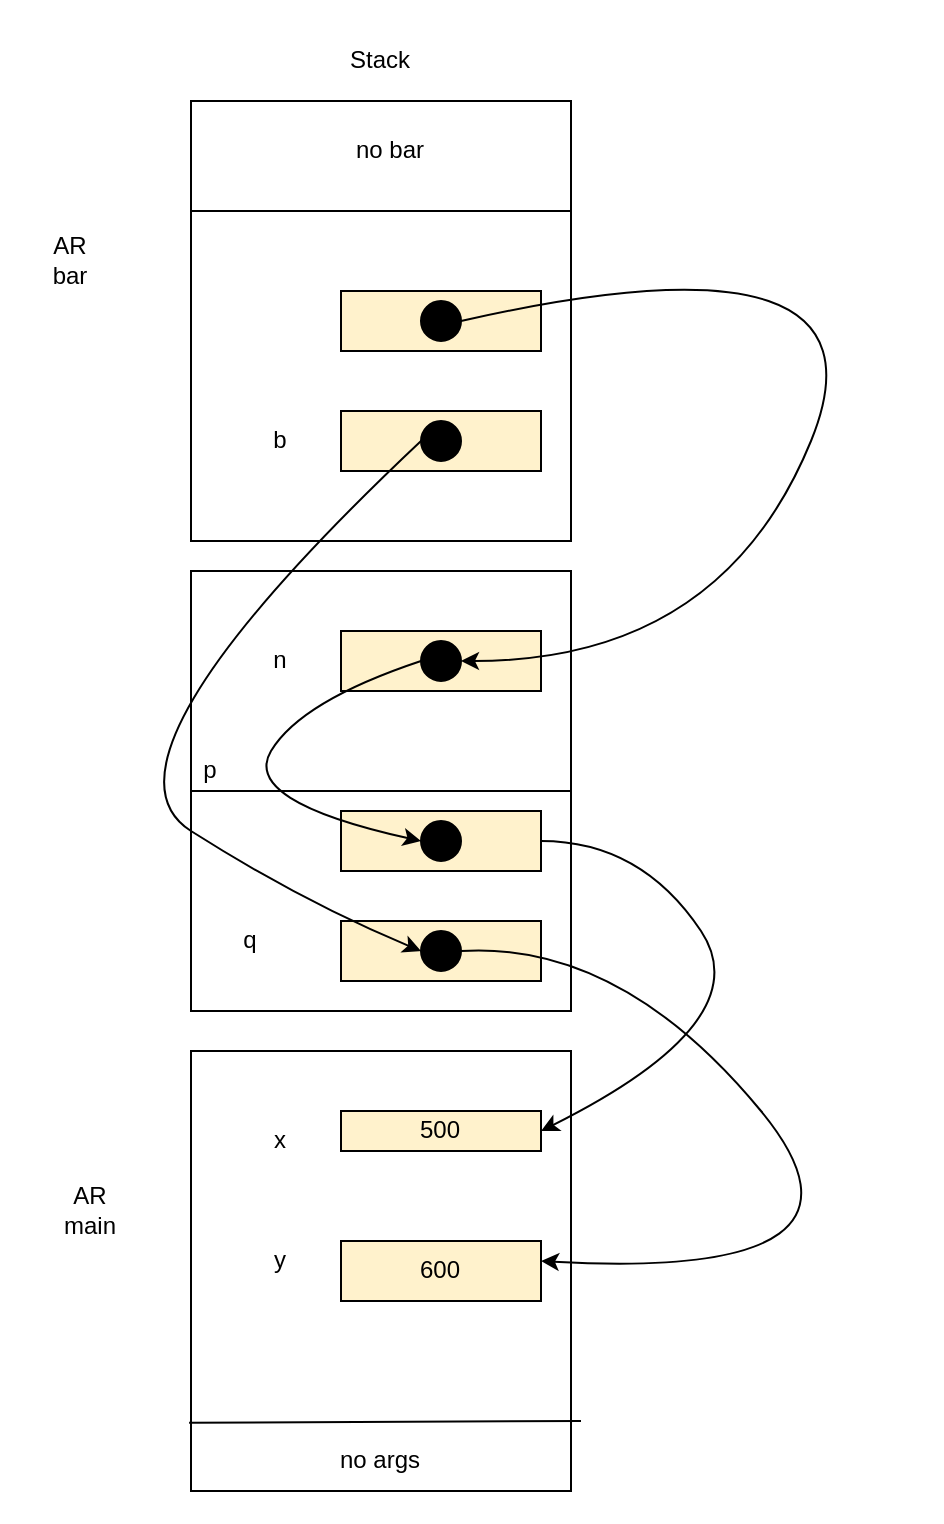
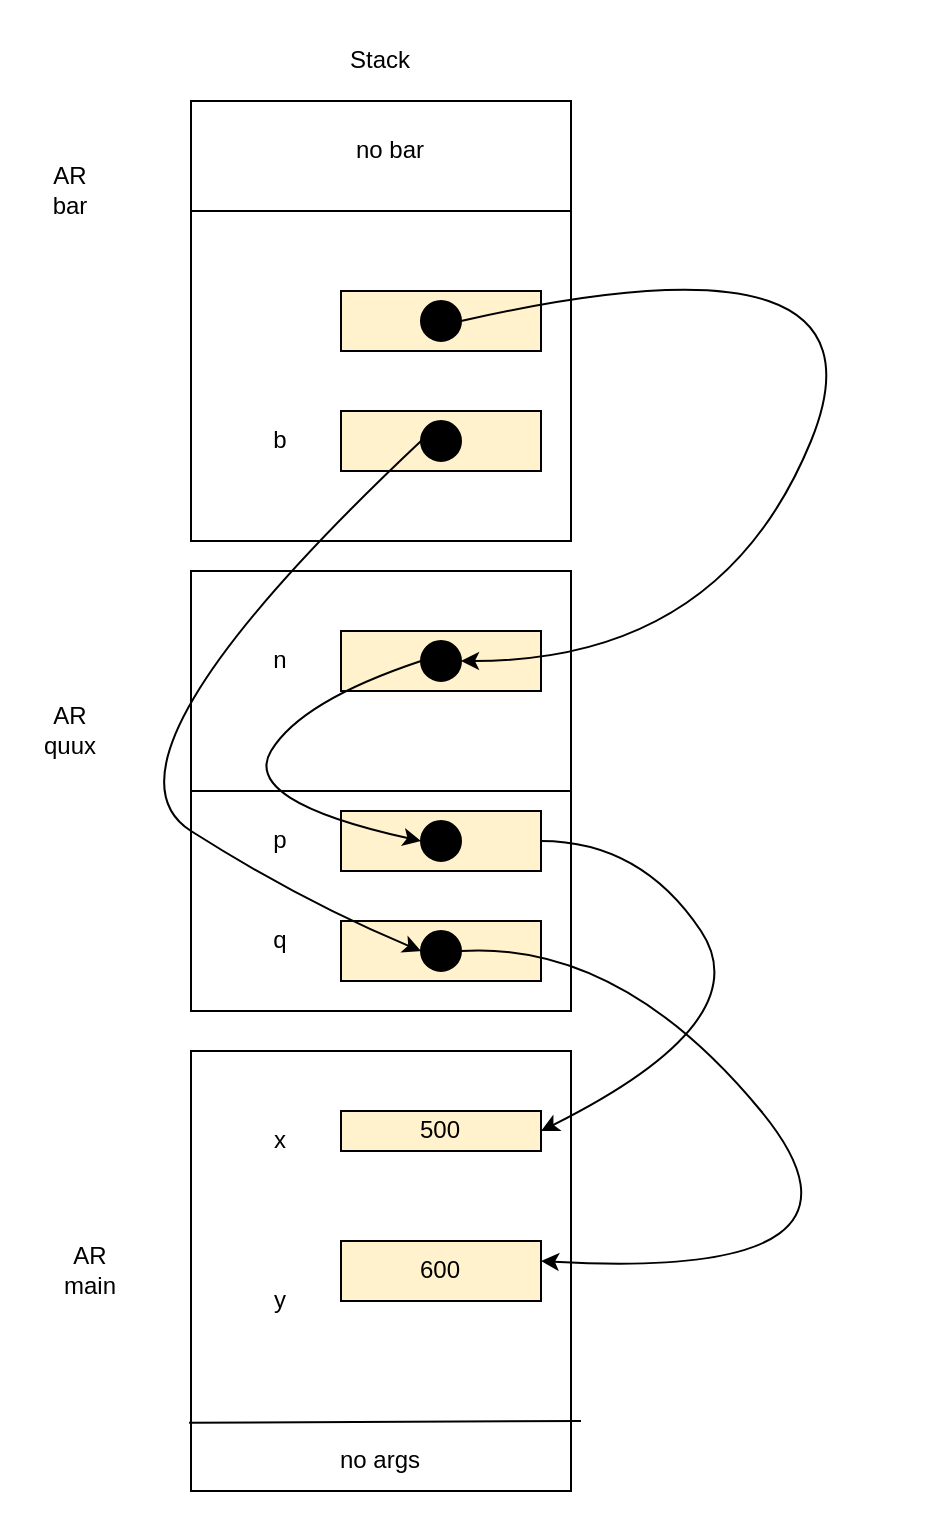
node "AR bar": moved (71, 261) -> (71, 191)
node "AR quux": added
node "p": moved (211, 771) -> (281, 841)
node "q": moved (251, 941) -> (281, 941)
node "AR main": moved (91, 1211) -> (91, 1271)
node "y": moved (281, 1261) -> (281, 1301)
